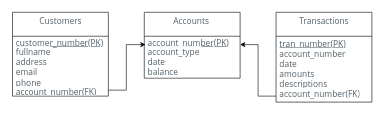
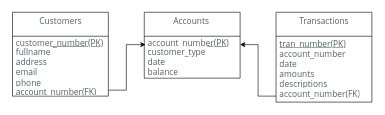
node "account_number(PK) account_type date balance": label "account_number(PK) account_type date balance" -> "account_number(PK) customer_type date balance"
